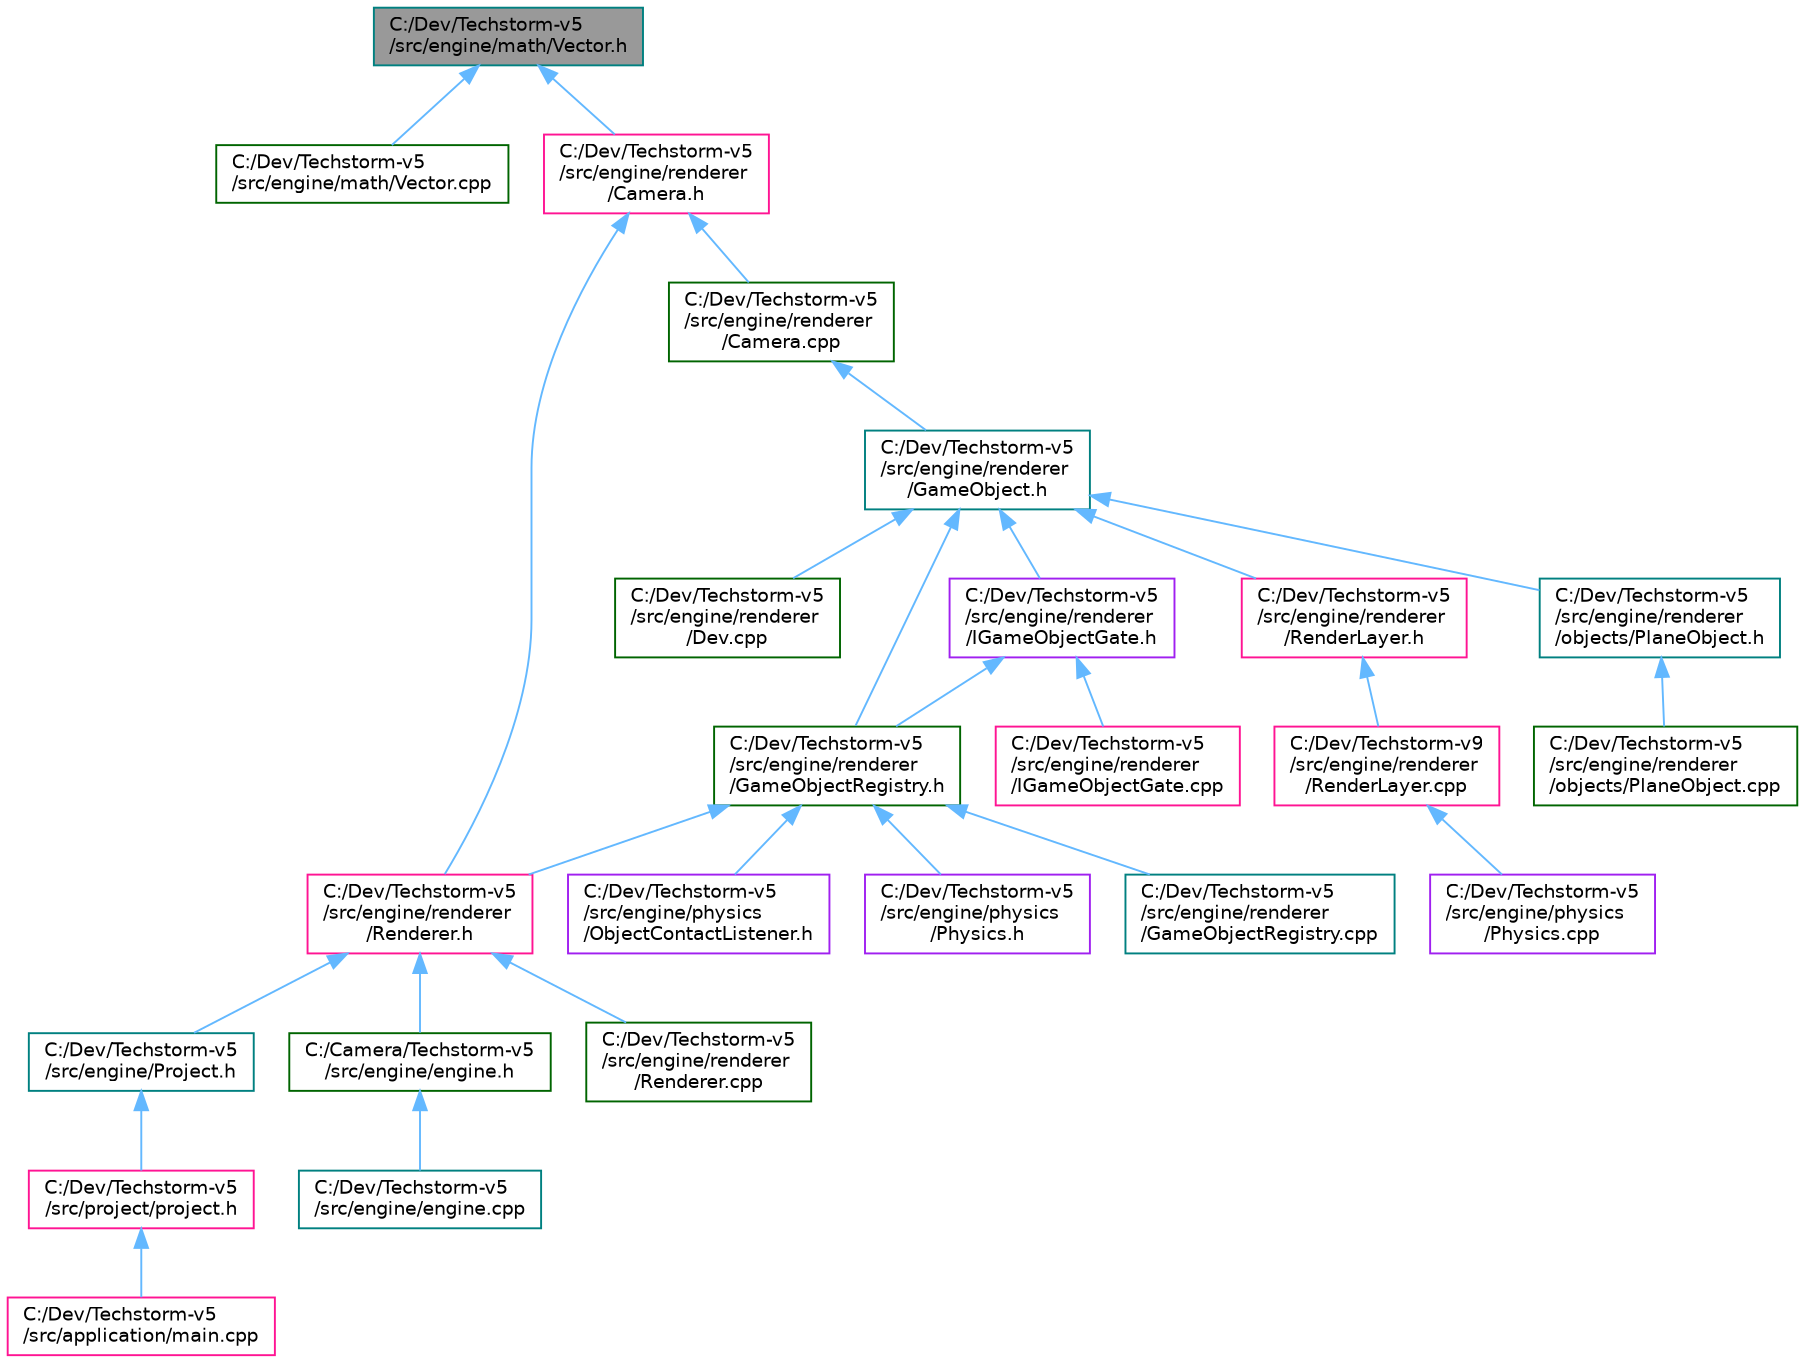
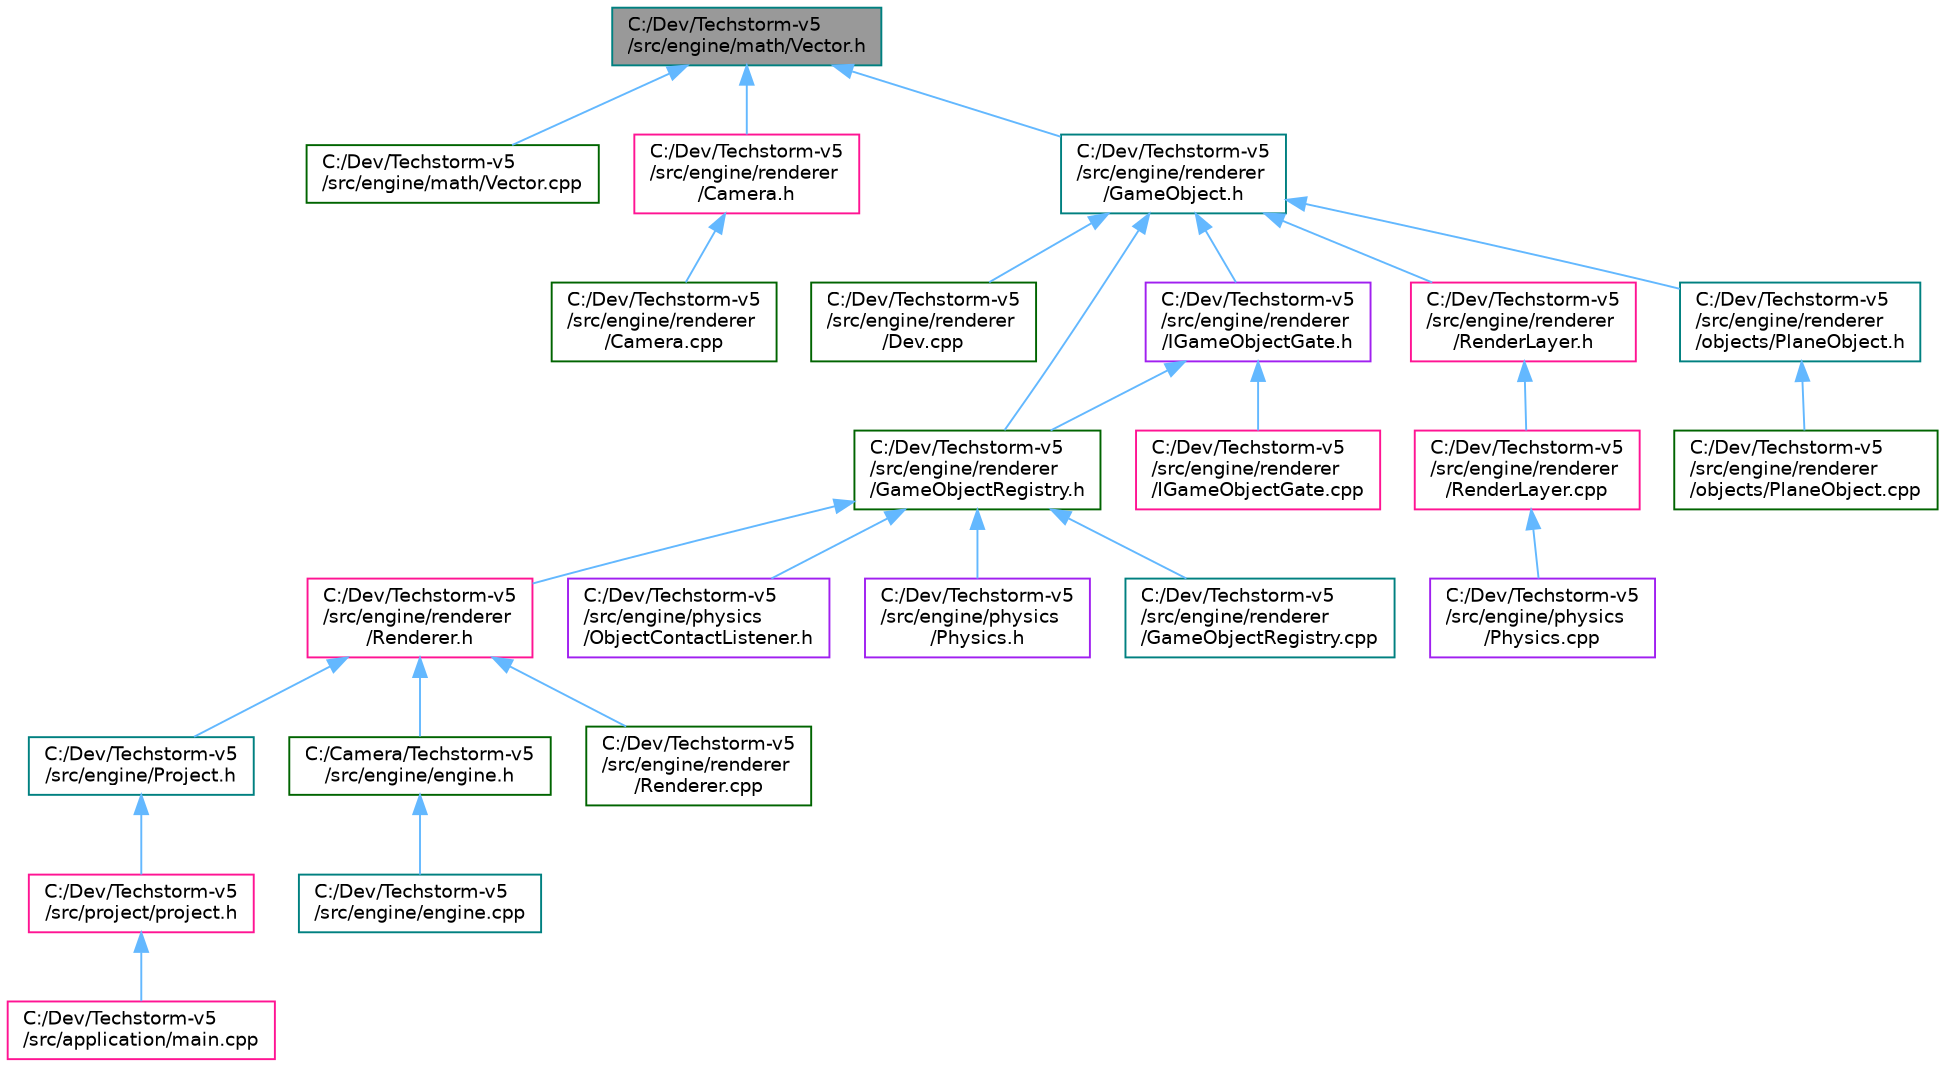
edge "C:/Dev/Techstorm-v5 /src/engine/renderer /GameObject.h" -> "C:/Dev/Techstorm-v5 /src/engine/renderer /Camera.cpp": now "C:/Dev/Techstorm-v5 /src/engine/renderer /GameObject.h" -> "C:/Dev/Techstorm-v5 /src/engine/math/Vector.h"
edge "C:/Dev/Techstorm-v5 /src/engine/renderer /Renderer.h" -> "C:/Dev/Techstorm-v5 /src/engine/renderer /Camera.h": removed
node "C:/Dev/Techstorm-v9 /src/engine/renderer /RenderLayer.cpp": label "C:/Dev/Techstorm-v9 /src/engine/renderer /RenderLayer.cpp" -> "C:/Dev/Techstorm-v5 /src/engine/renderer /RenderLayer.cpp"
